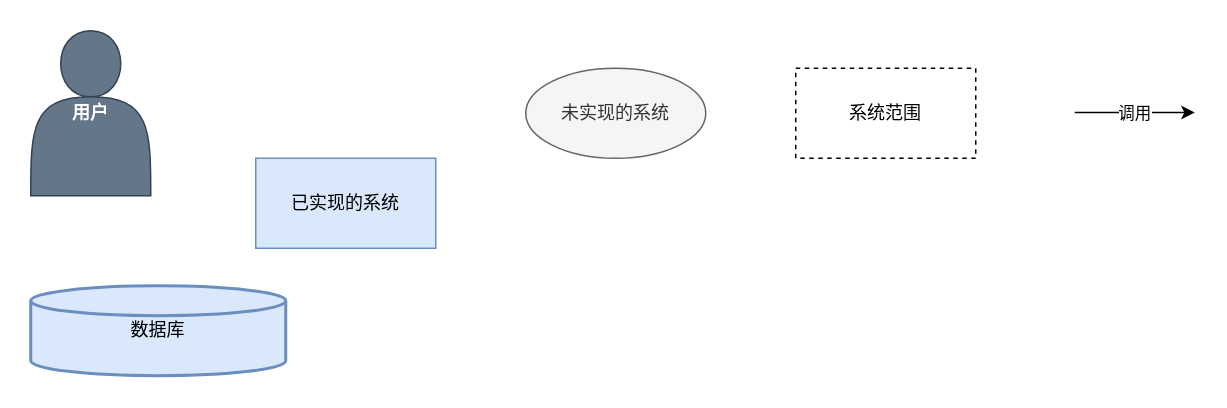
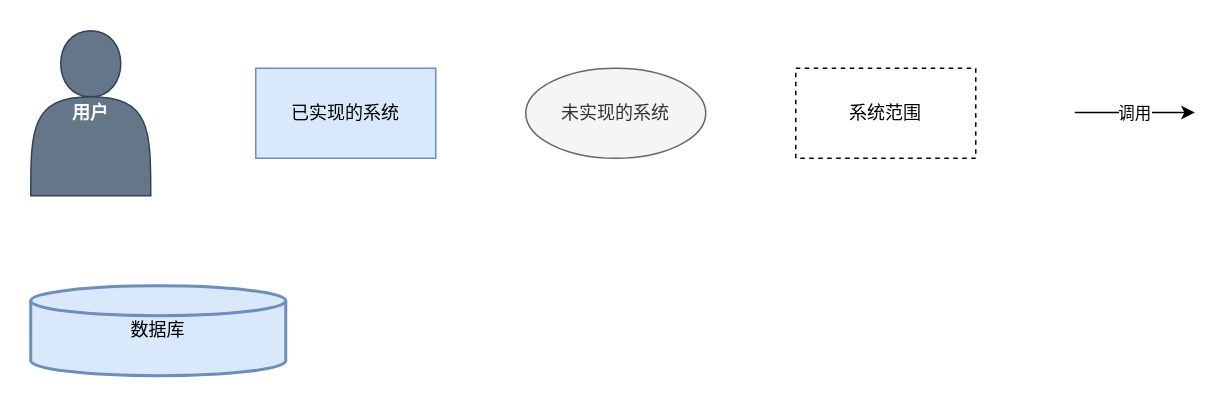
node "已实现的系统": moved (346, 203) -> (346, 113)
